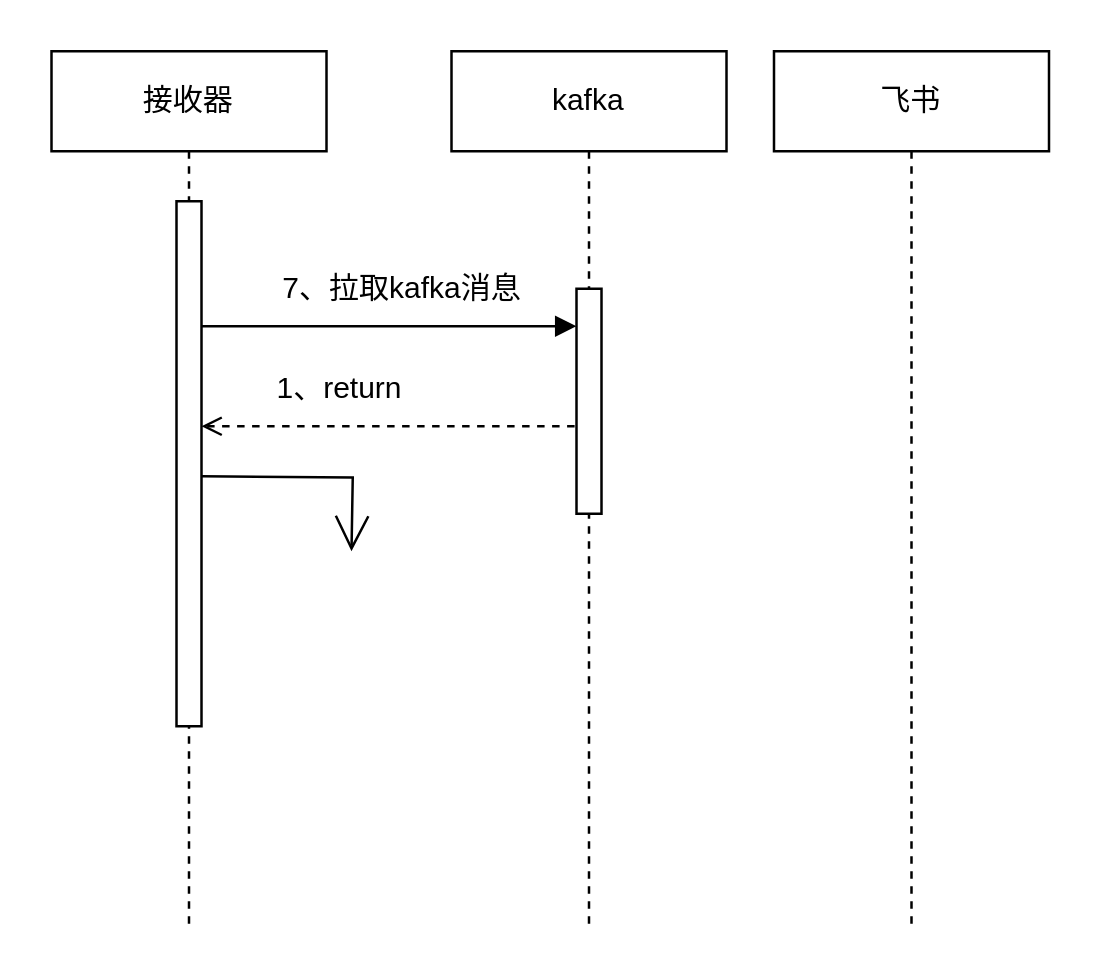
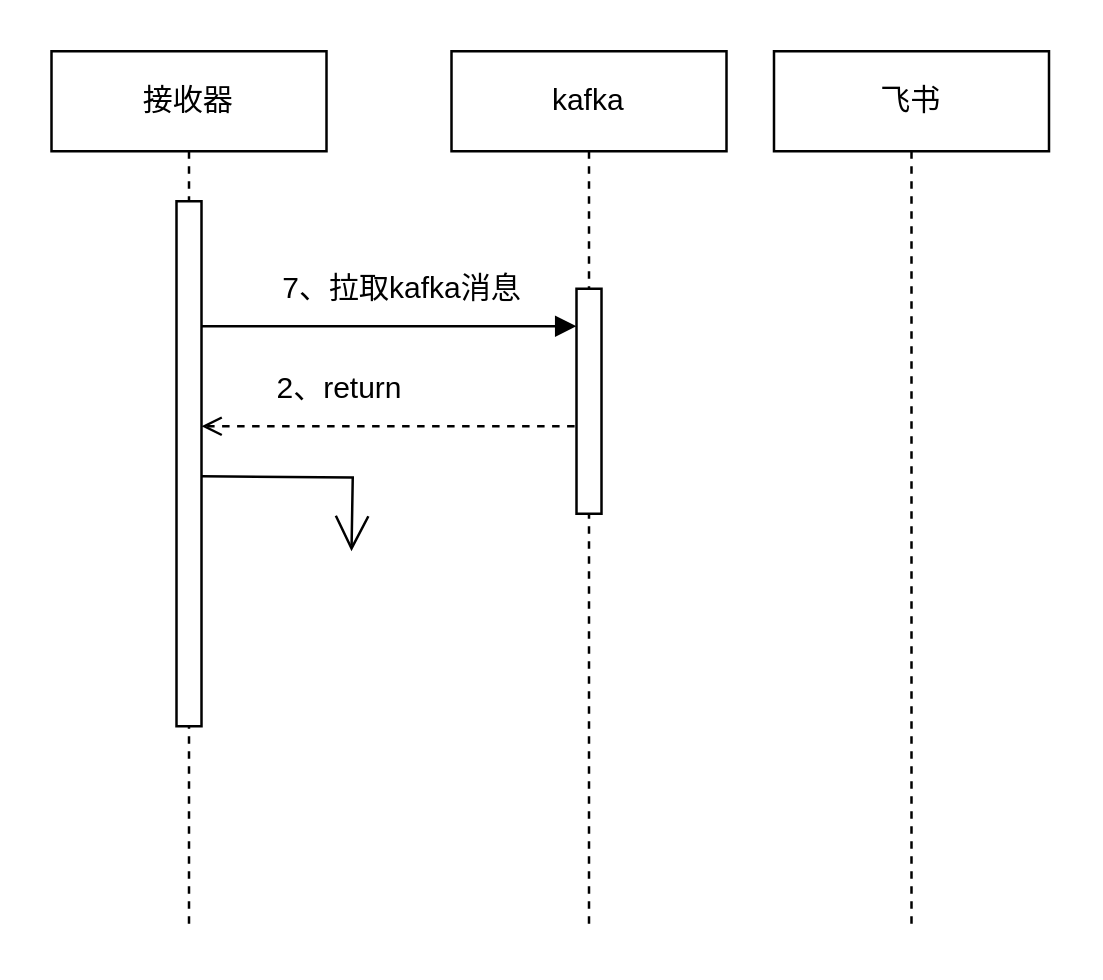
node "1、return": label "1、return" -> "2、return"
